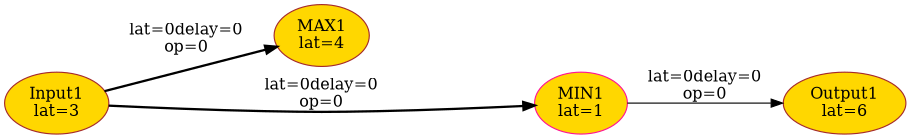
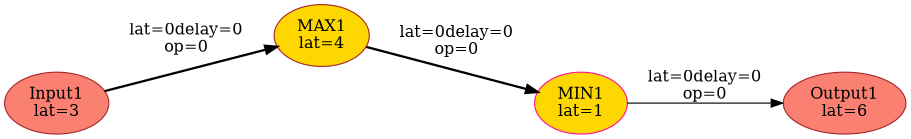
node "Input1 lat=3": fillcolor gold -> salmon
node "Output1 lat=6": fillcolor gold -> salmon
edge "Input1 lat=3" -> "MIN1 lat=1": now "MAX1 lat=4" -> "MIN1 lat=1"
